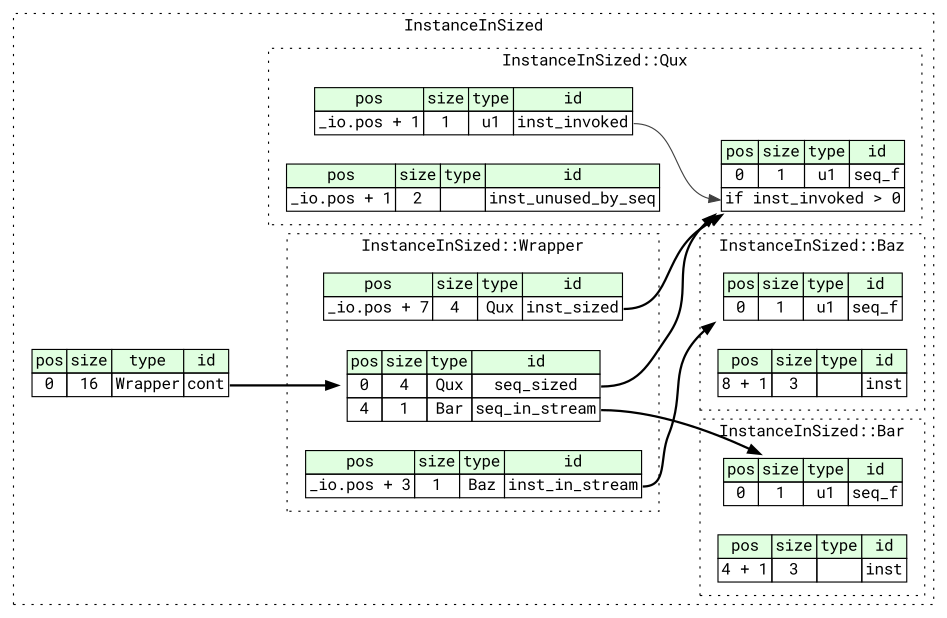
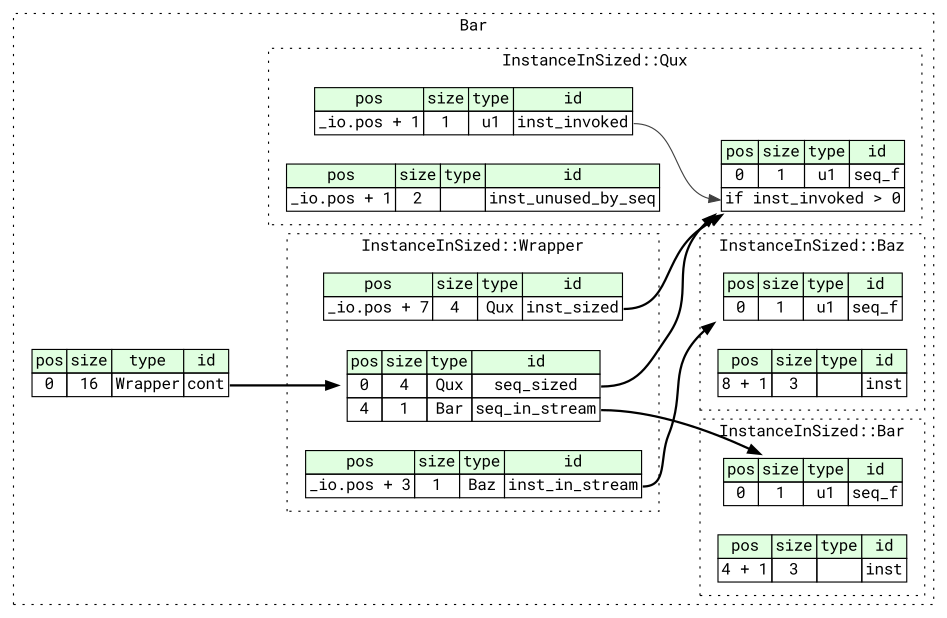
cluster "InstanceInSized": label "InstanceInSized" -> "Bar"
